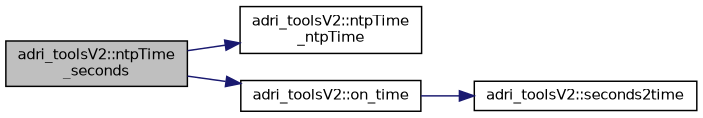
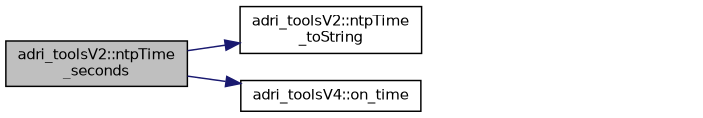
node "adri_toolsV2::ntpTime _ntpTime": label "adri_toolsV2::ntpTime _ntpTime" -> "adri_toolsV2::ntpTime _toString"
node "adri_toolsV2::on_time": label "adri_toolsV2::on_time" -> "adri_toolsV4::on_time"
node "adri_toolsV2::seconds2time": removed
